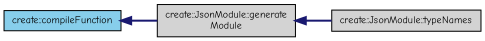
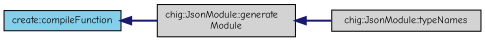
node "create::JsonModule::generate Module": label "create::JsonModule::generate Module" -> "chig::JsonModule::generate Module"
node "create::JsonModule::typeNames": label "create::JsonModule::typeNames" -> "chig::JsonModule::typeNames"
